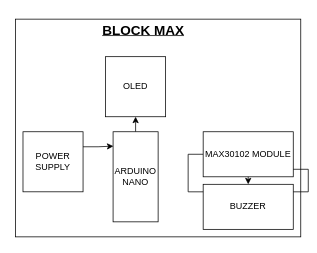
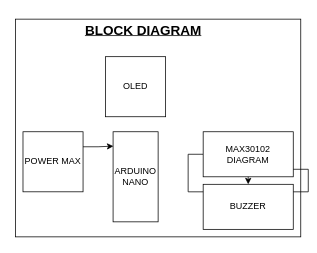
node "BLOCK MAX": label "BLOCK MAX" -> "BLOCK DIAGRAM"
edge "ARDUINO NANO" -> "OLED": removed
node "MAX30102 MODULE": label "MAX30102 MODULE" -> "MAX30102 DIAGRAM"
node "POWER SUPPLY": label "POWER SUPPLY" -> "POWER MAX"
